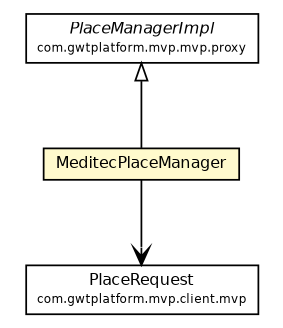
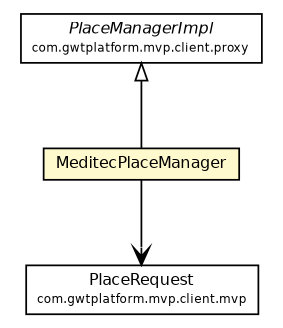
node "PlaceManagerImpl": text "com.gwtplatform.mvp.mvp.proxy" -> "com.gwtplatform.mvp.client.proxy"
